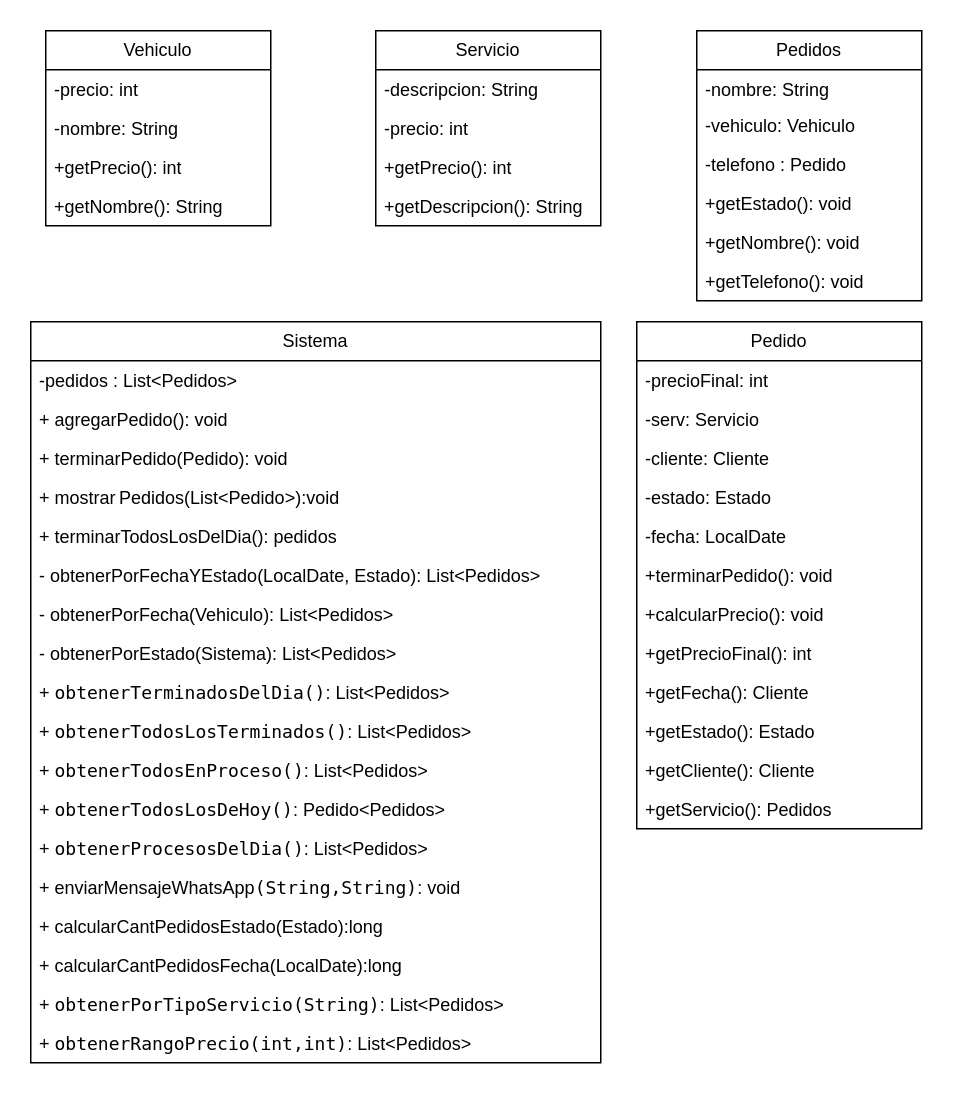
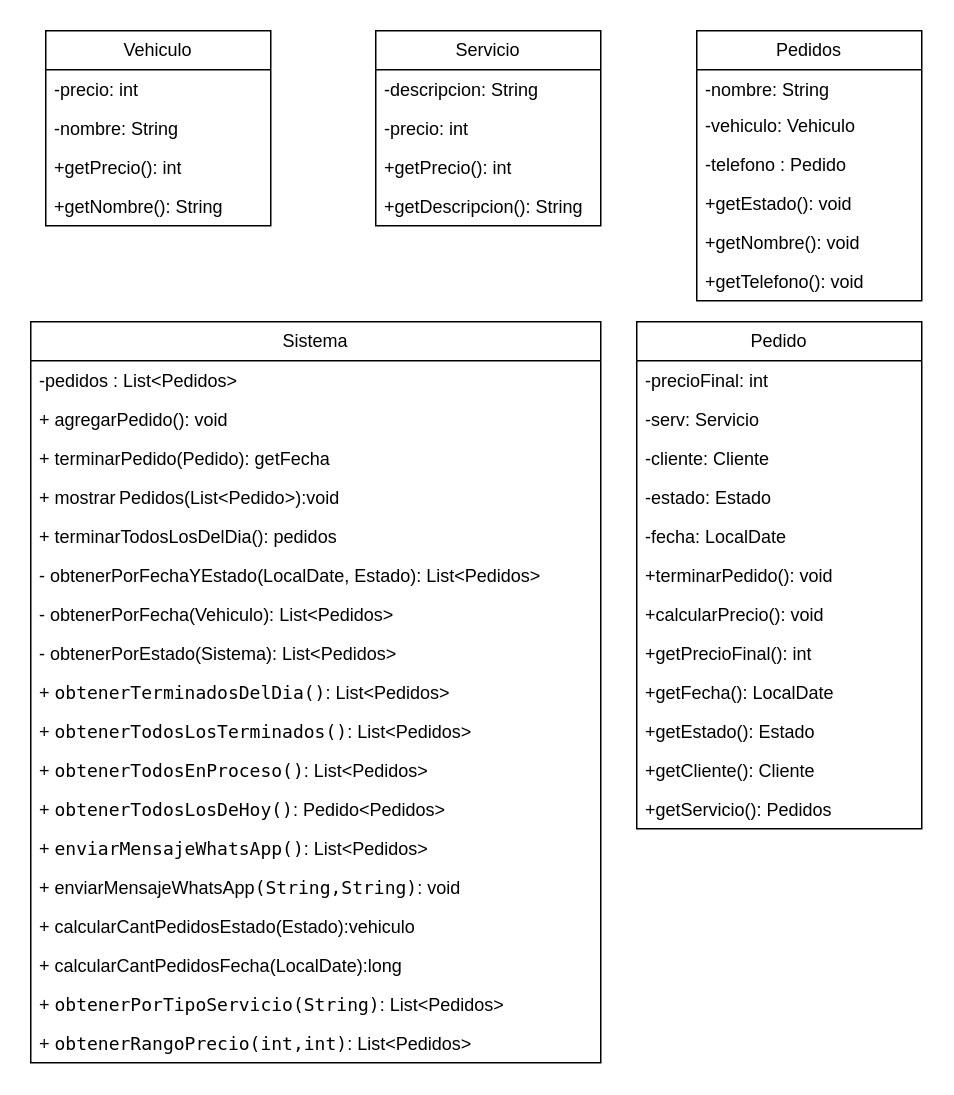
node "+ terminarPedido(Pedido): void": label "+ terminarPedido(Pedido): void" -> "+ terminarPedido(Pedido): getFecha"
node "+getFecha(): Cliente": label "+getFecha(): Cliente" -> "+getFecha(): LocalDate"
node "+ obtenerProcesosDelDia(): List<Pedidos>": label "+ obtenerProcesosDelDia(): List<Pedidos>" -> "+ enviarMensajeWhatsApp(): List<Pedidos>"
node "+ calcularCantPedidosEstado(Estado):long": label "+ calcularCantPedidosEstado(Estado):long" -> "+ calcularCantPedidosEstado(Estado):vehiculo"
